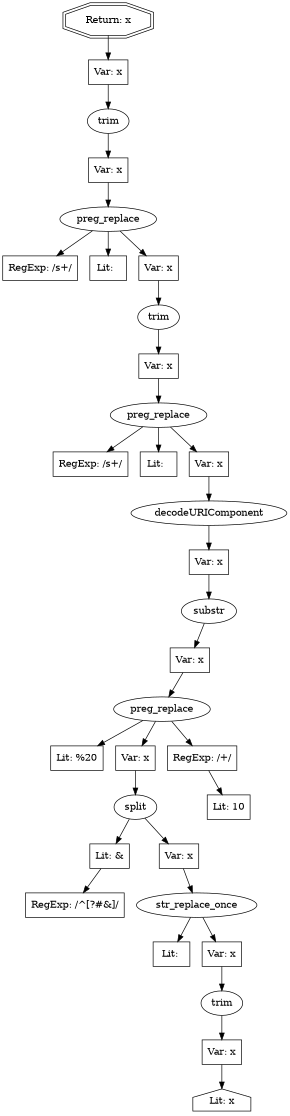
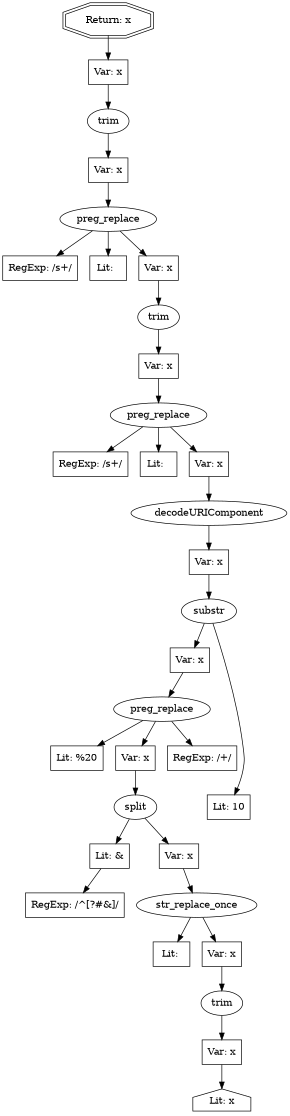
edge "RegExp: /+/" -> "Lit: 10": now "substr" -> "Lit: 10"
